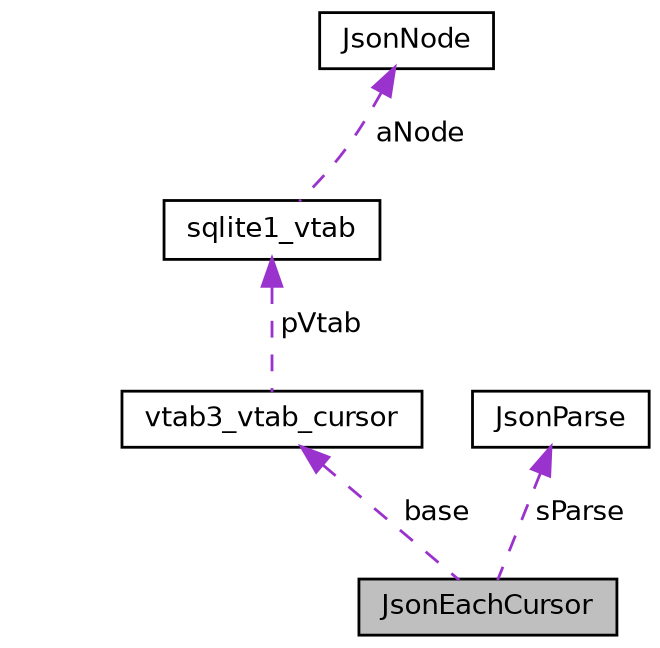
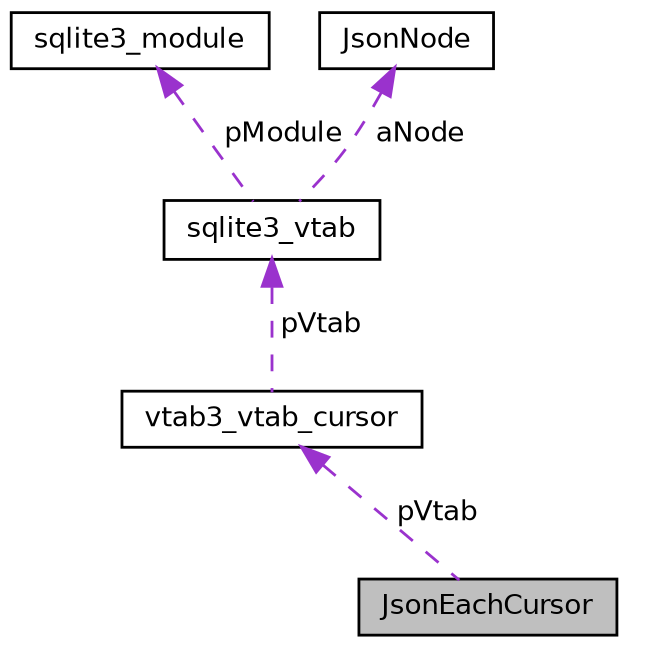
node "sqlite3_module": added
node "sqlite1_vtab": label "sqlite1_vtab" -> "sqlite3_vtab"
node "JsonParse": removed
edge "JsonEachCursor" -> "vtab3_vtab_cursor": label " base" -> " pVtab"
